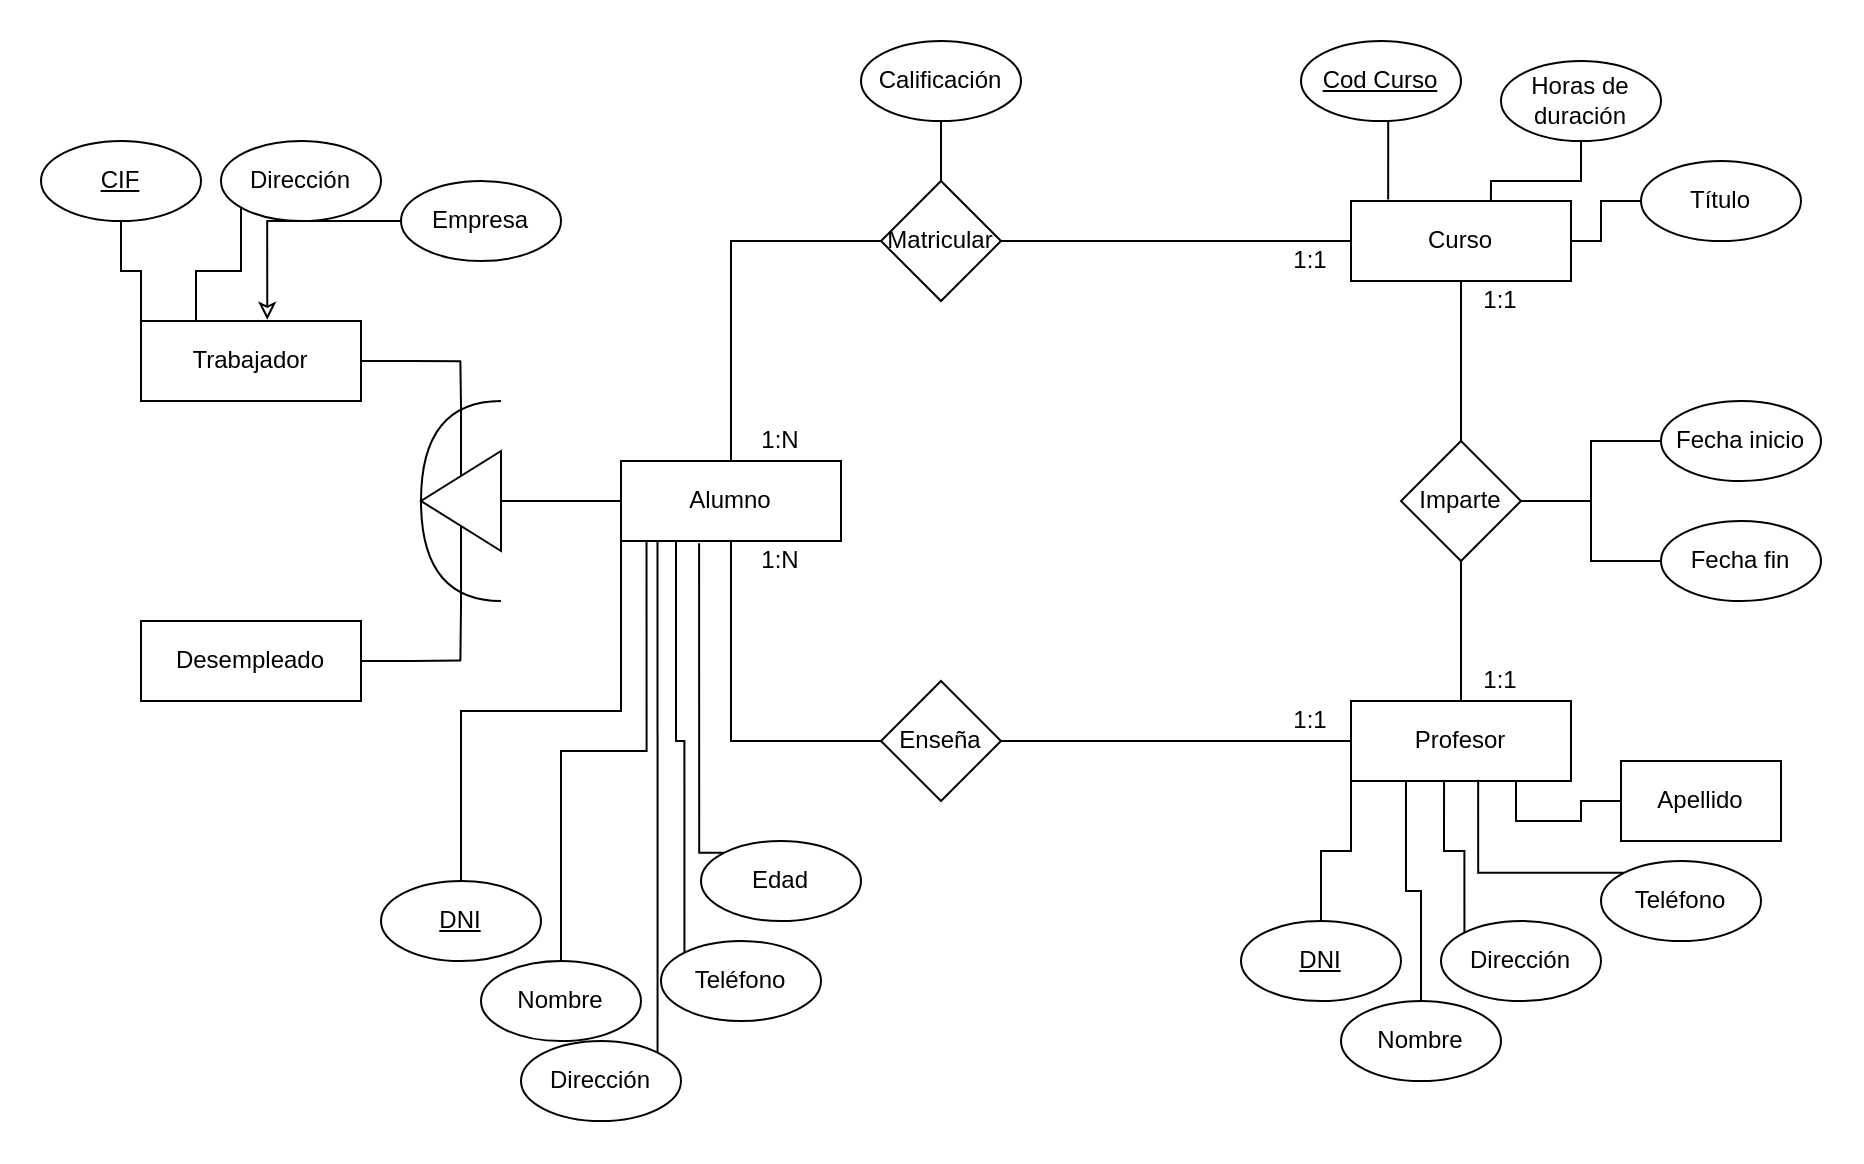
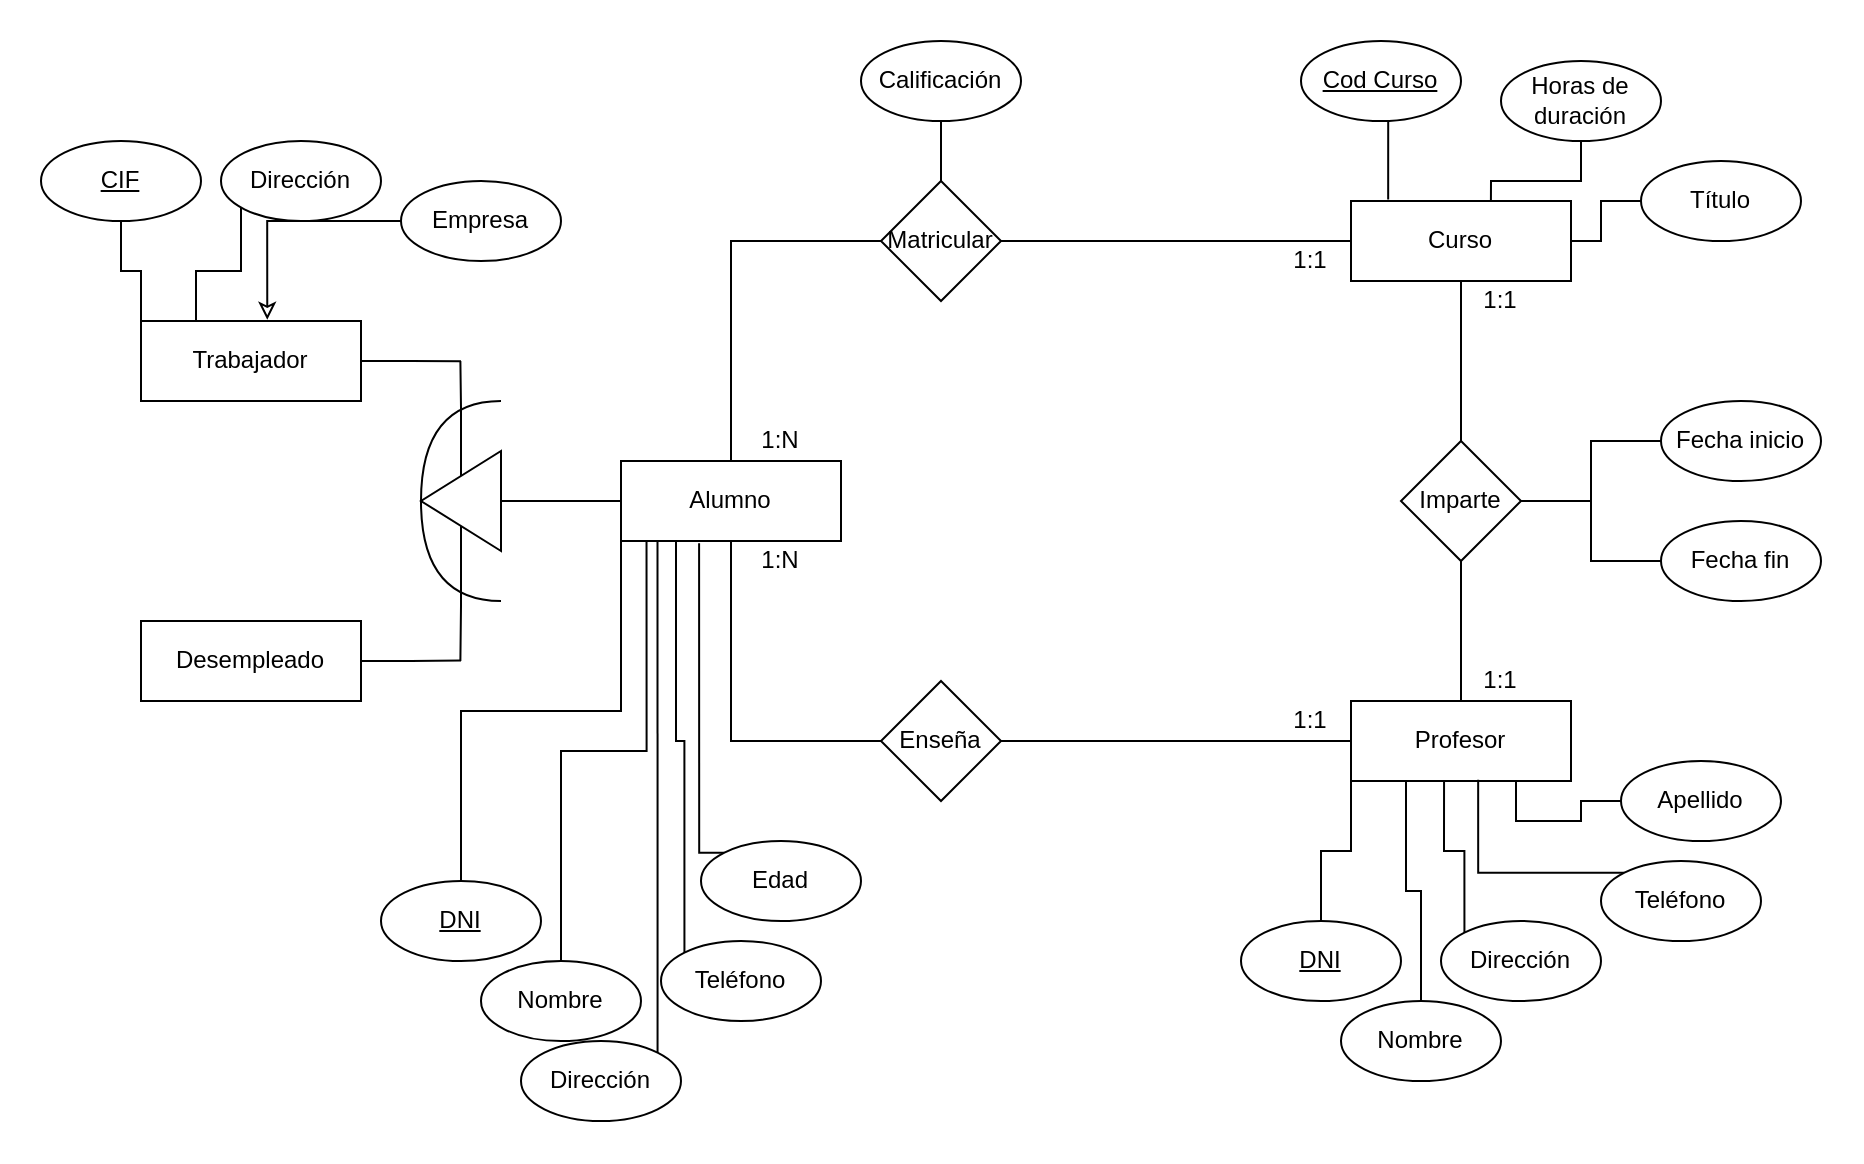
node "Apellido": shape rectangle -> ellipse
